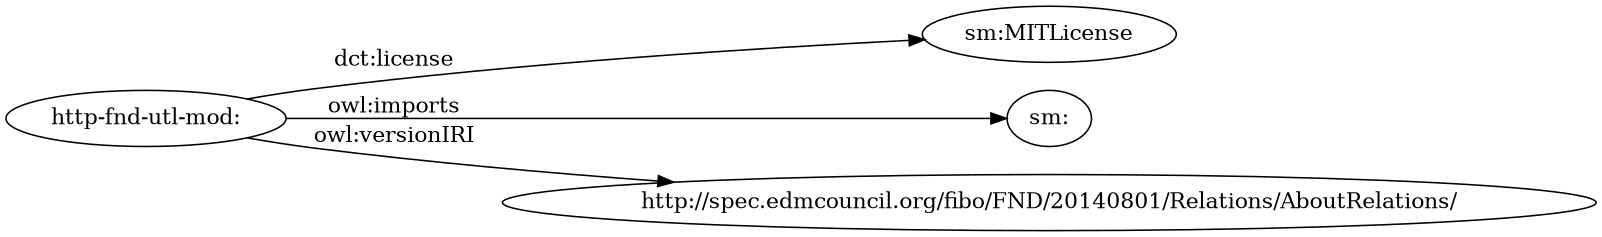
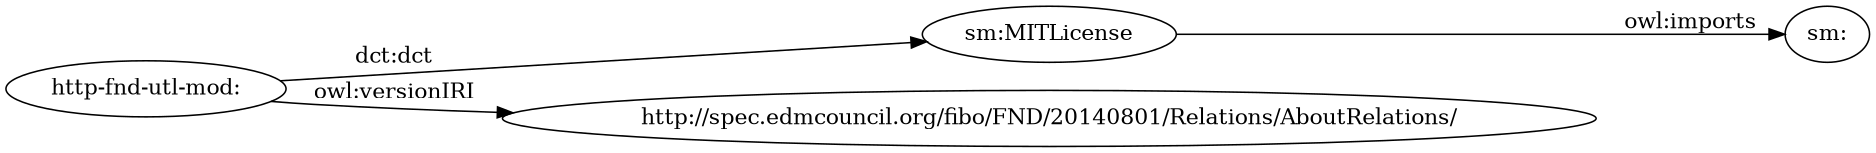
edge "http-fnd-utl-mod:" -> "sm:MITLicense": label "dct:license" -> "dct:dct"
edge "http-fnd-utl-mod:" -> "sm:": now "sm:MITLicense" -> "sm:"
